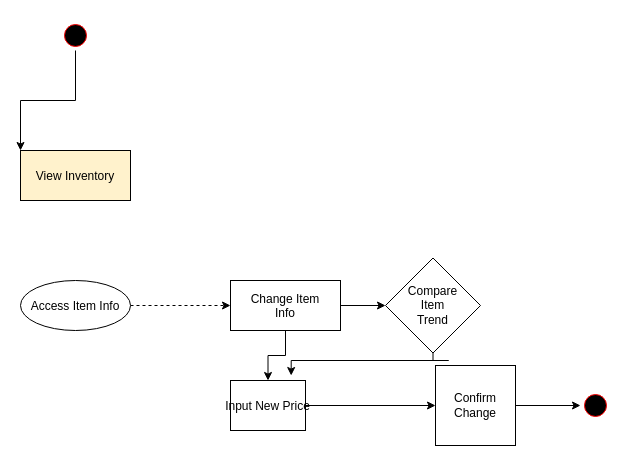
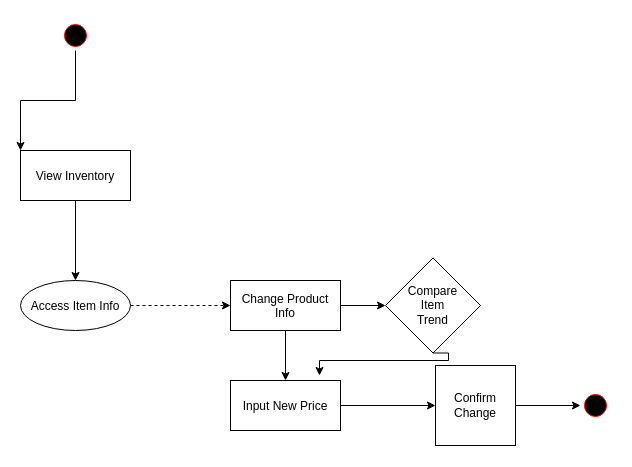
node "View Inventory": fillcolor #fff2cc -> #ffffff
edge "View Inventory" -> "Access Item Info": added
node "Change Item Info": label "Change Item Info" -> "Change Product Info"
node "Input New Price": size 75x50 -> 110x50
